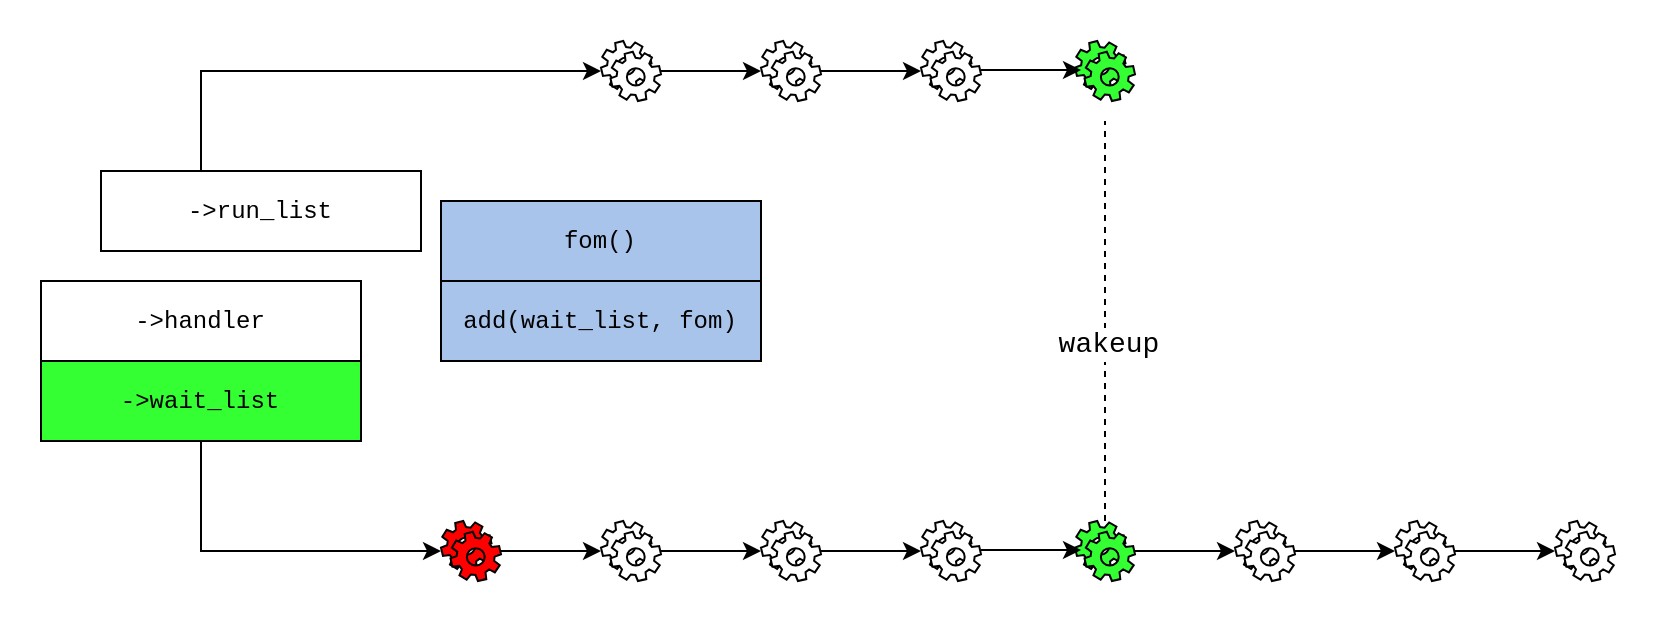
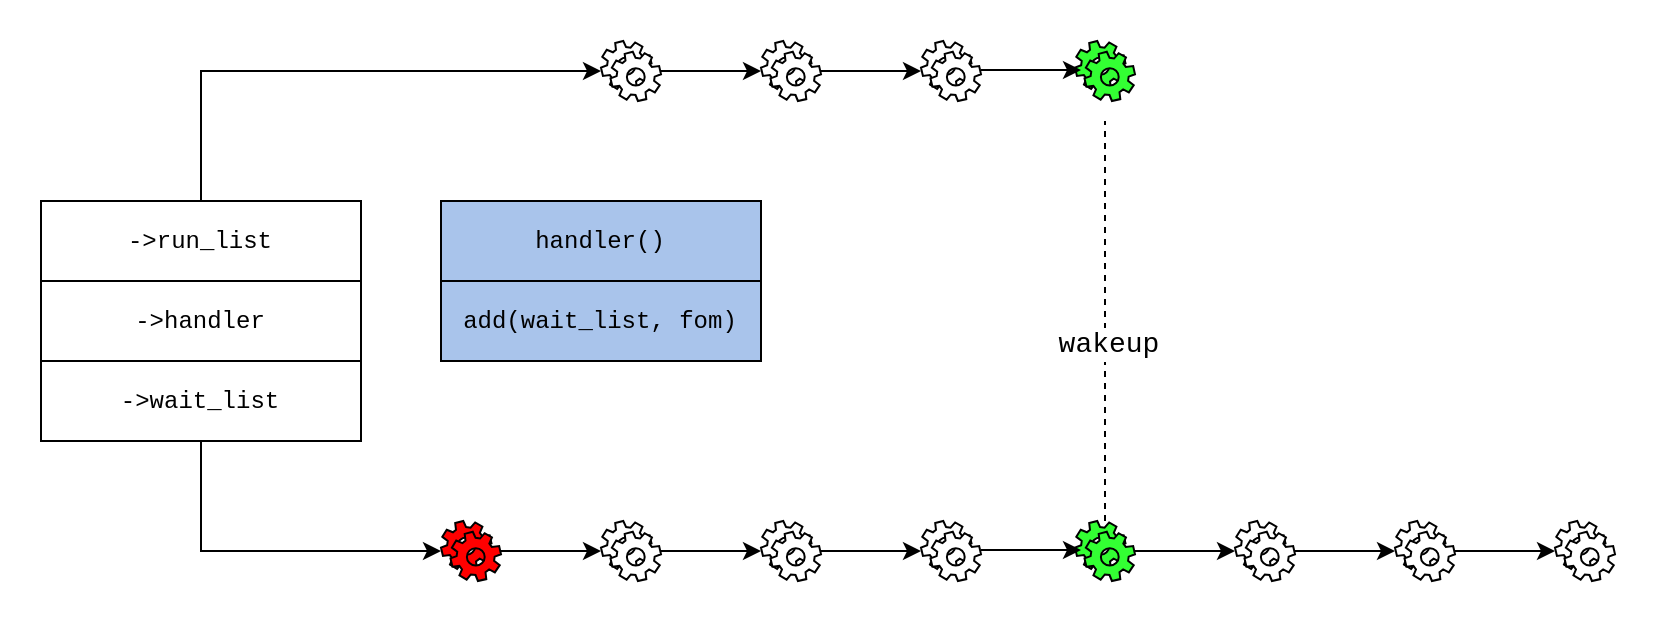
node "->run_list": moved (261, 211) -> (201, 241)
node "fom()": label "fom()" -> "handler()"
node "->wait_list": fillcolor #33ff33 -> #ffffff
